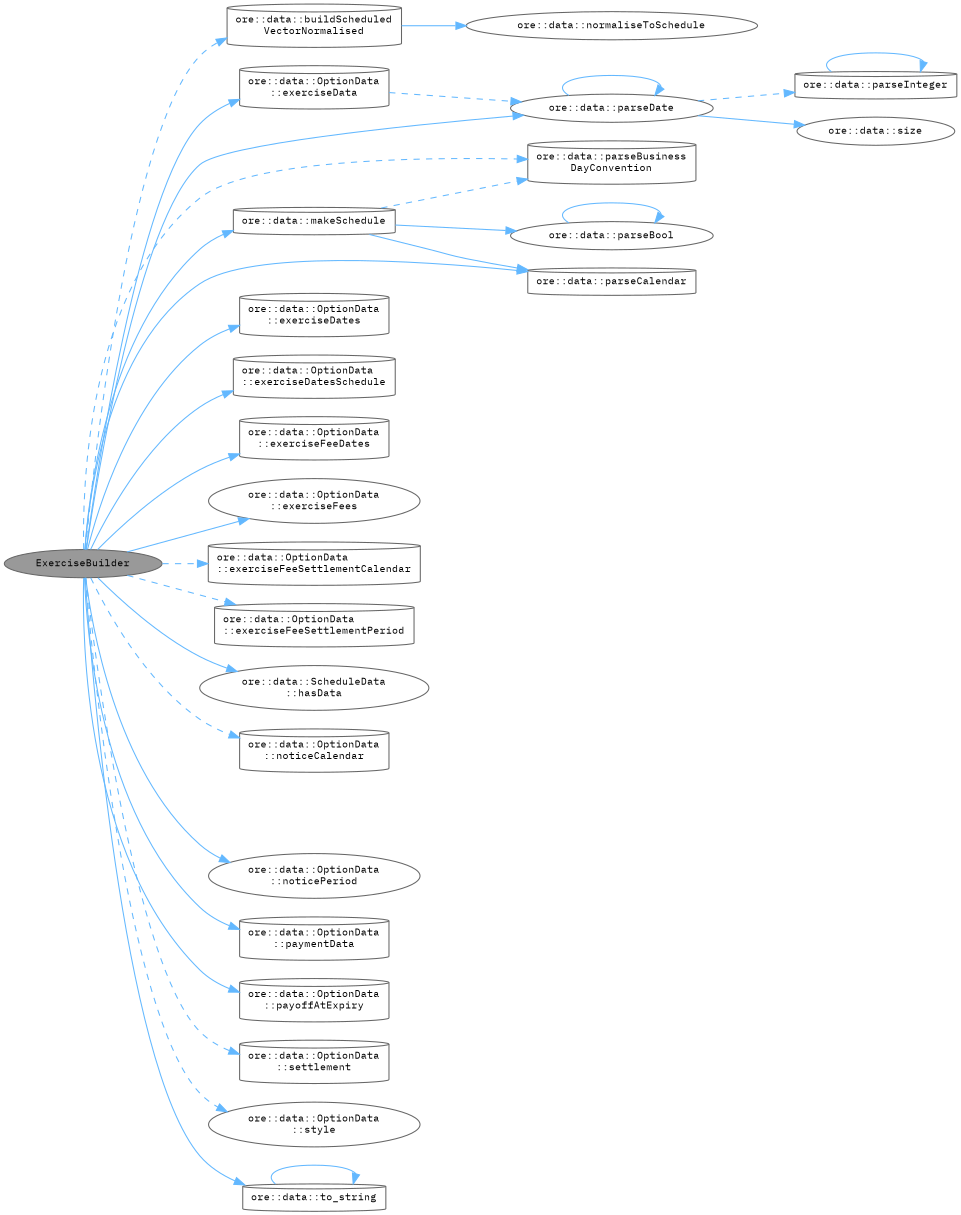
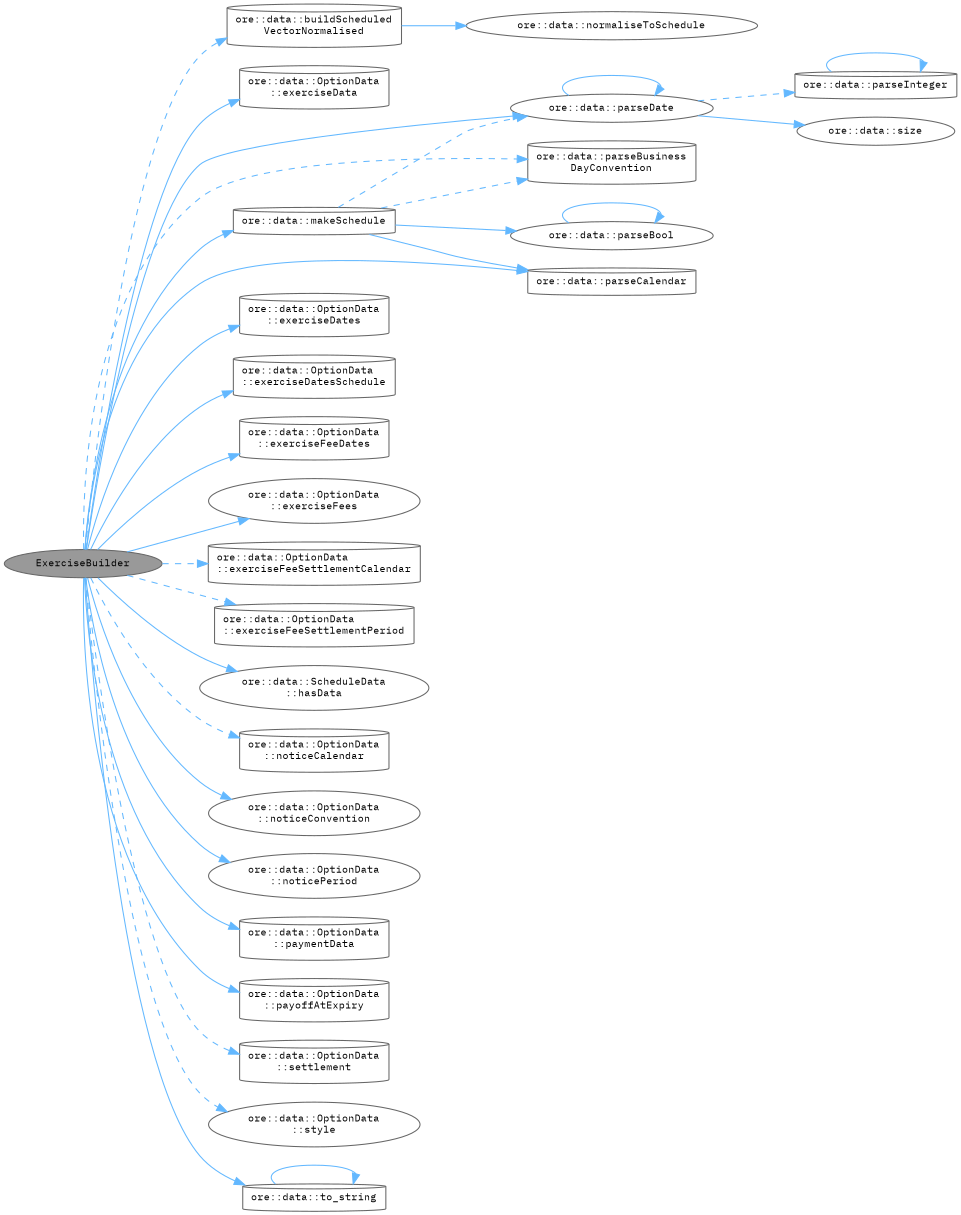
edge "ore::data::OptionData ::exerciseData" -> "ore::data::parseDate": now "ore::data::makeSchedule" -> "ore::data::parseDate"
node "ore::data::OptionData ::noticeConvention": added
